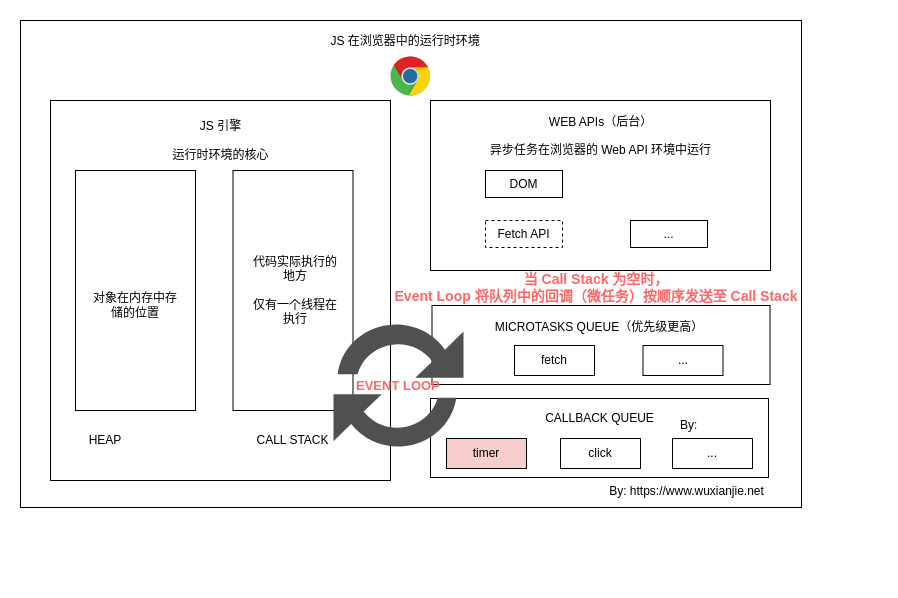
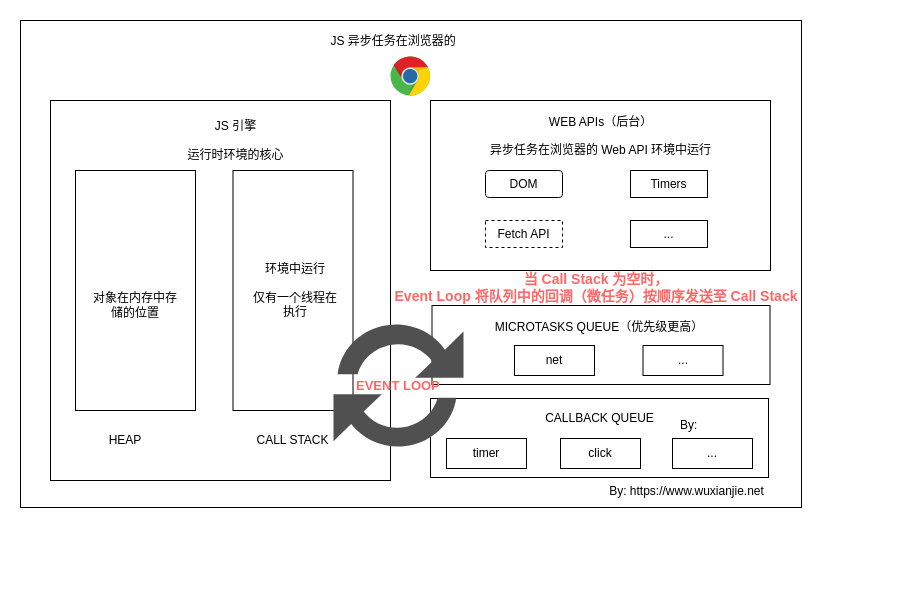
node "JS 在浏览器中的运行时环境": label "JS 在浏览器中的运行时环境" -> "JS 异步任务在浏览器的"
node "JS 引擎 运行时环境的核心": moved (221, 141) -> (236, 141)
node "DOM": shape rectangle -> rounded rectangle
node "Timers": added
node "代码实际执行的地方 仅有一个线程在执行": label "代码实际执行的地方 仅有一个线程在执行" -> "环境中运行 仅有一个线程在执行"
node "fetch": label "fetch" -> "net"
node "HEAP": moved (106, 441) -> (126, 441)
node "timer": fillcolor #f8cecc -> #ffffff
